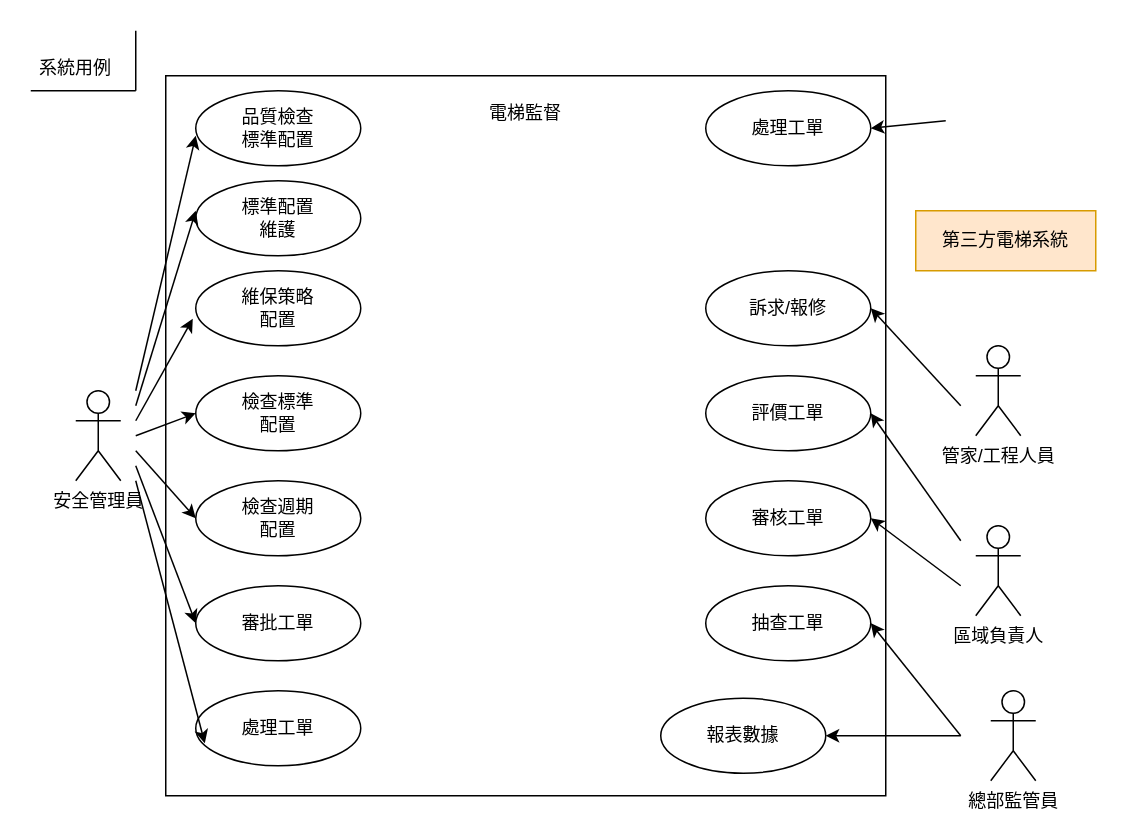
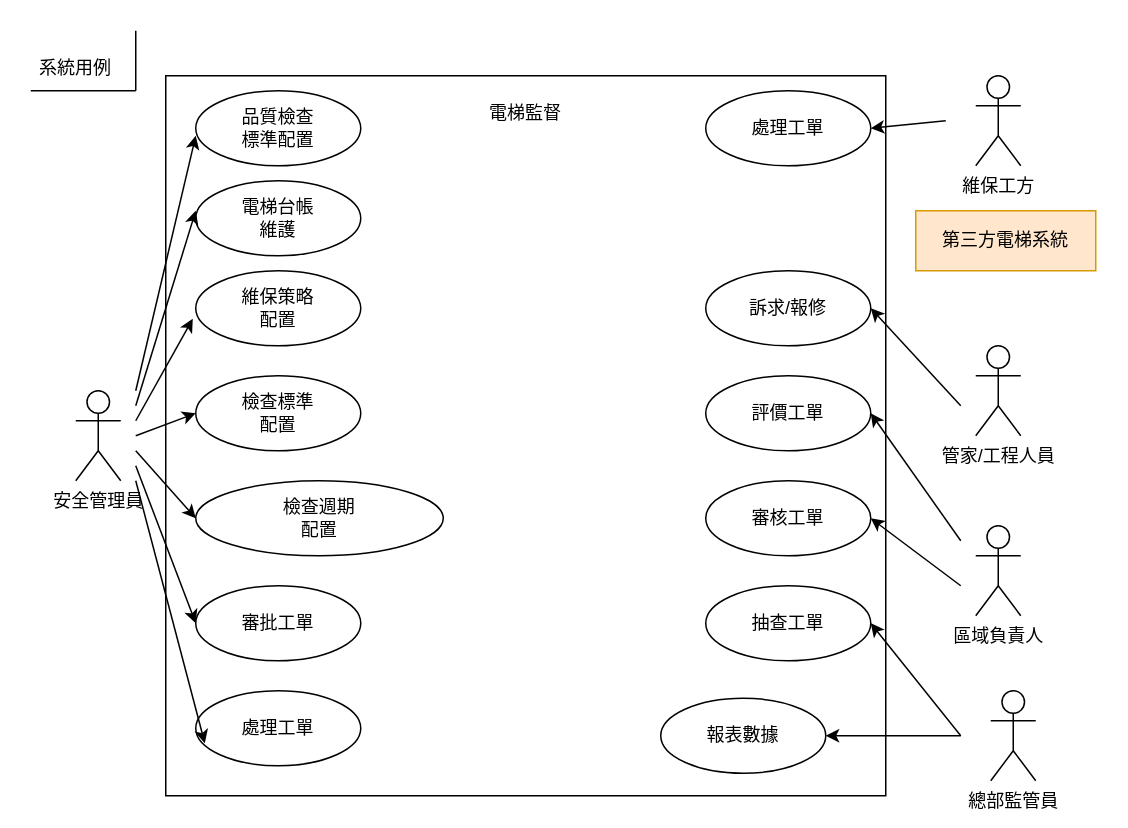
node "維保工方": added
node "標準配置 維護": label "標準配置 維護" -> "電梯台帳 維護"
node "檢查週期 配置": size 165x75 -> 248x75
